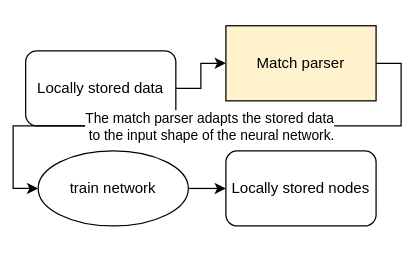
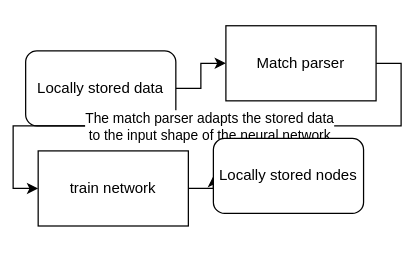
node "Match parser": fillcolor #fff2cc -> #ffffff
node "train network": shape ellipse -> rectangle
node "Locally stored nodes": moved (301, 188) -> (288, 176)
